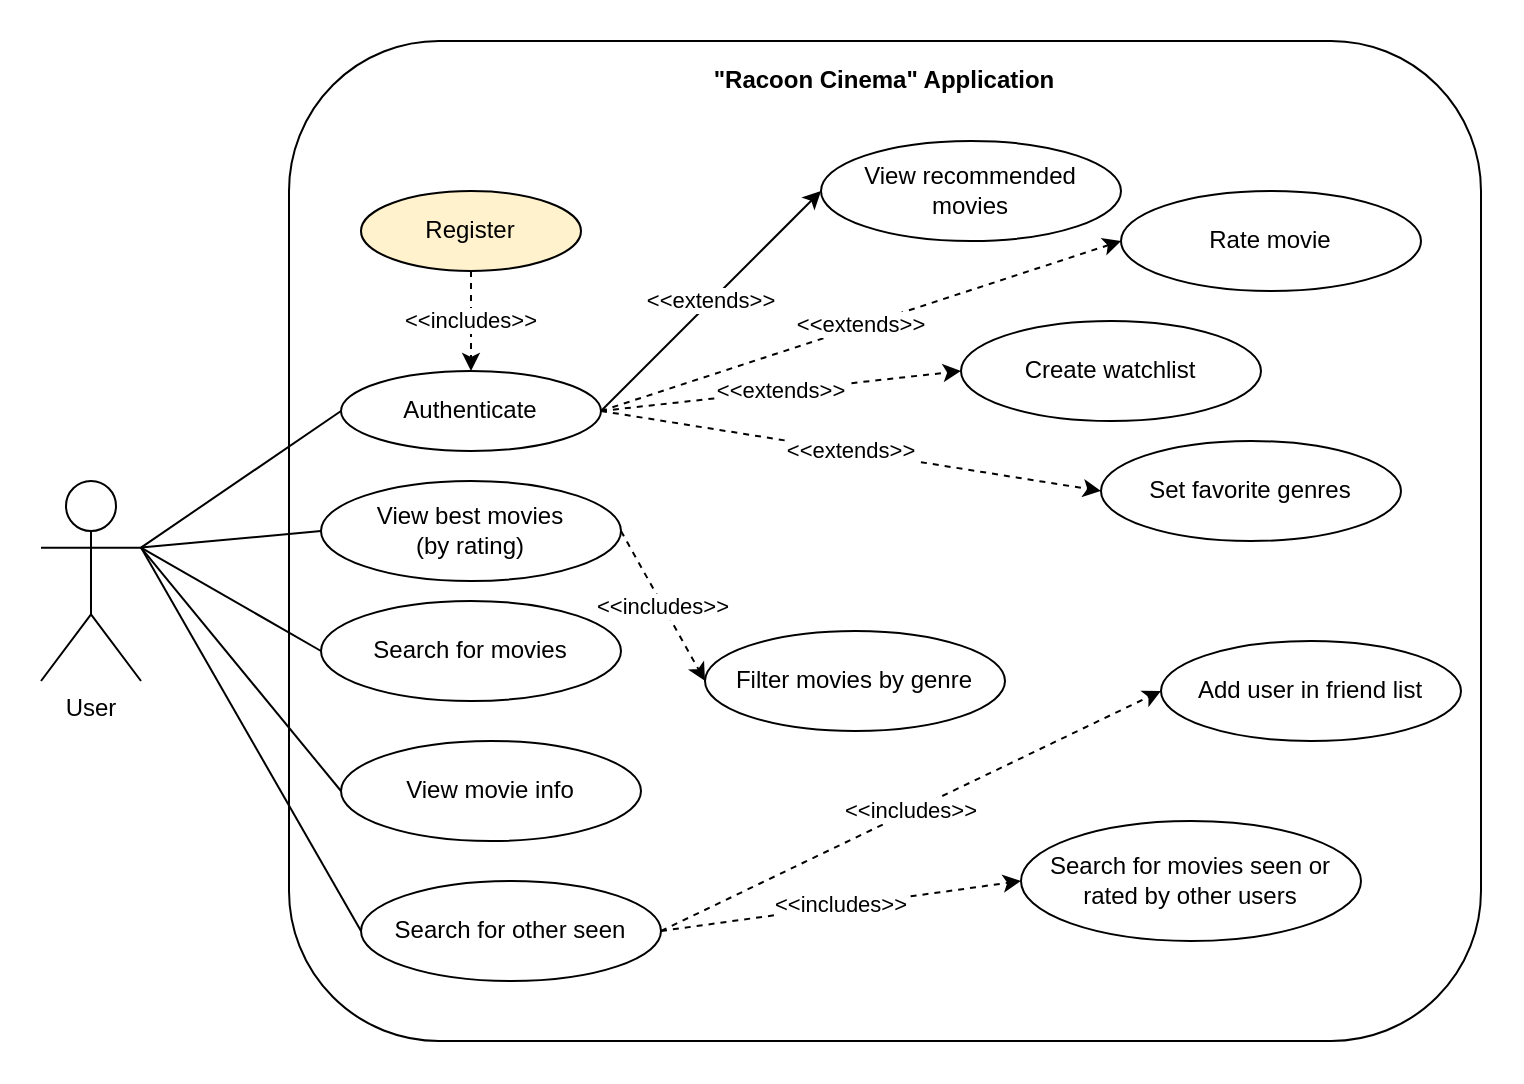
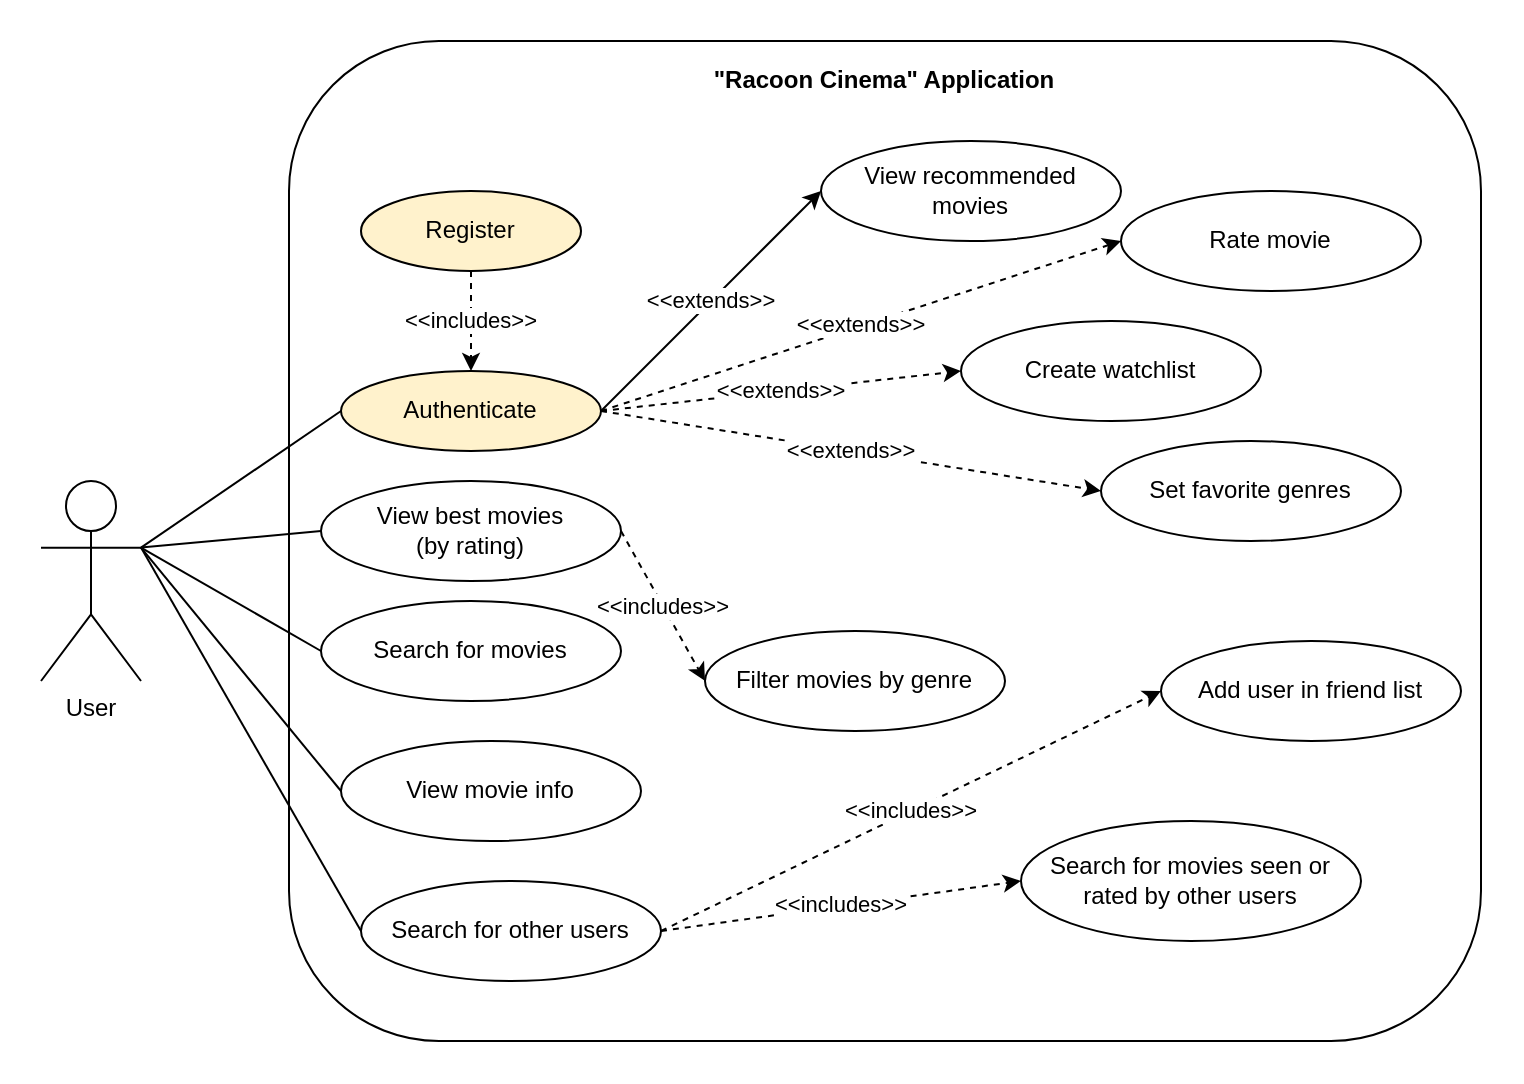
node "Authenticate": fillcolor #ffffff -> #fff2cc
node "Search for other seen": label "Search for other seen" -> "Search for other users"
